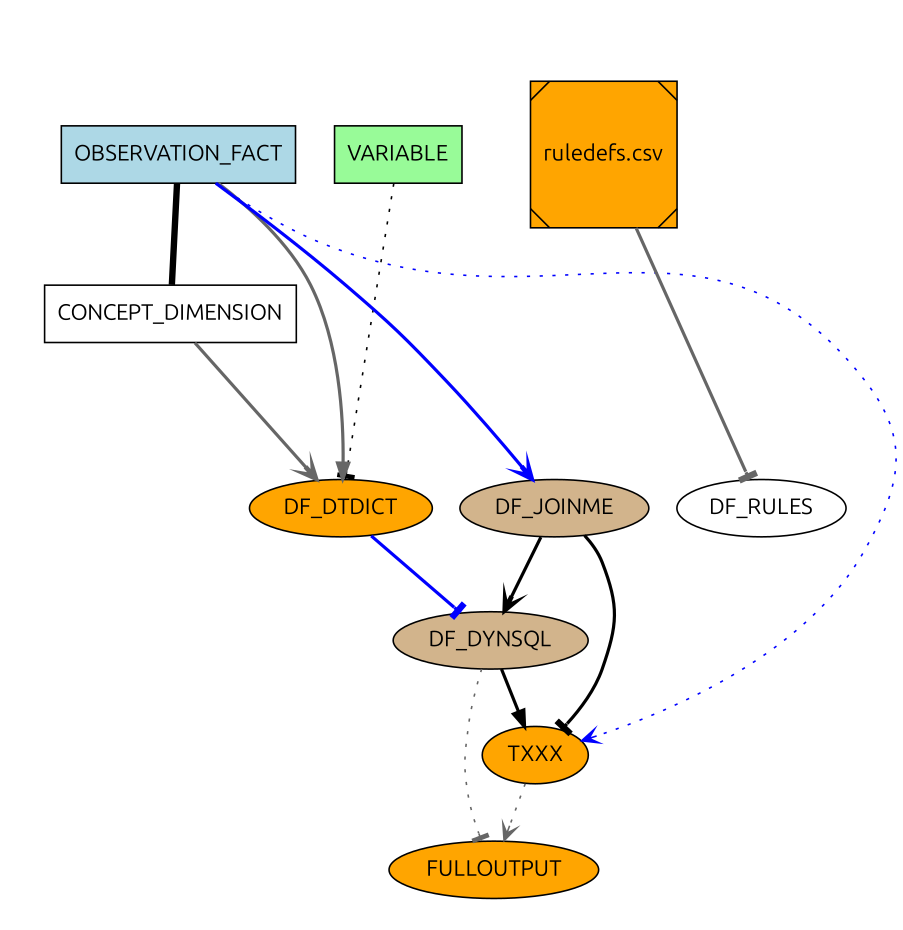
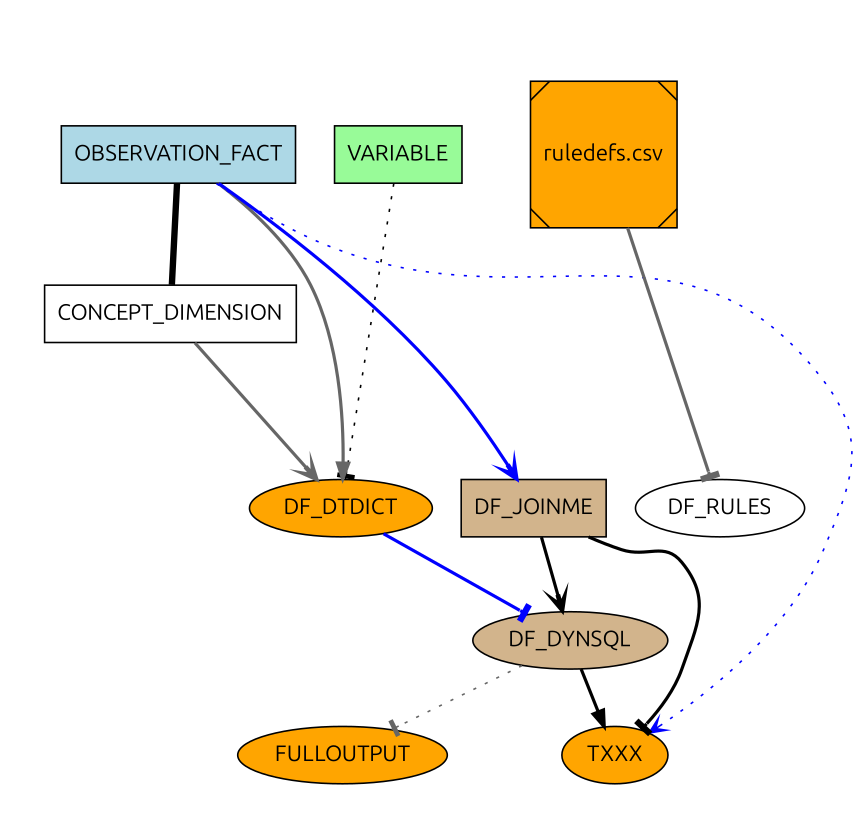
node "DF_JOINME": shape ellipse -> box
edge "TXXX" -> "FULLOUTPUT": removed
